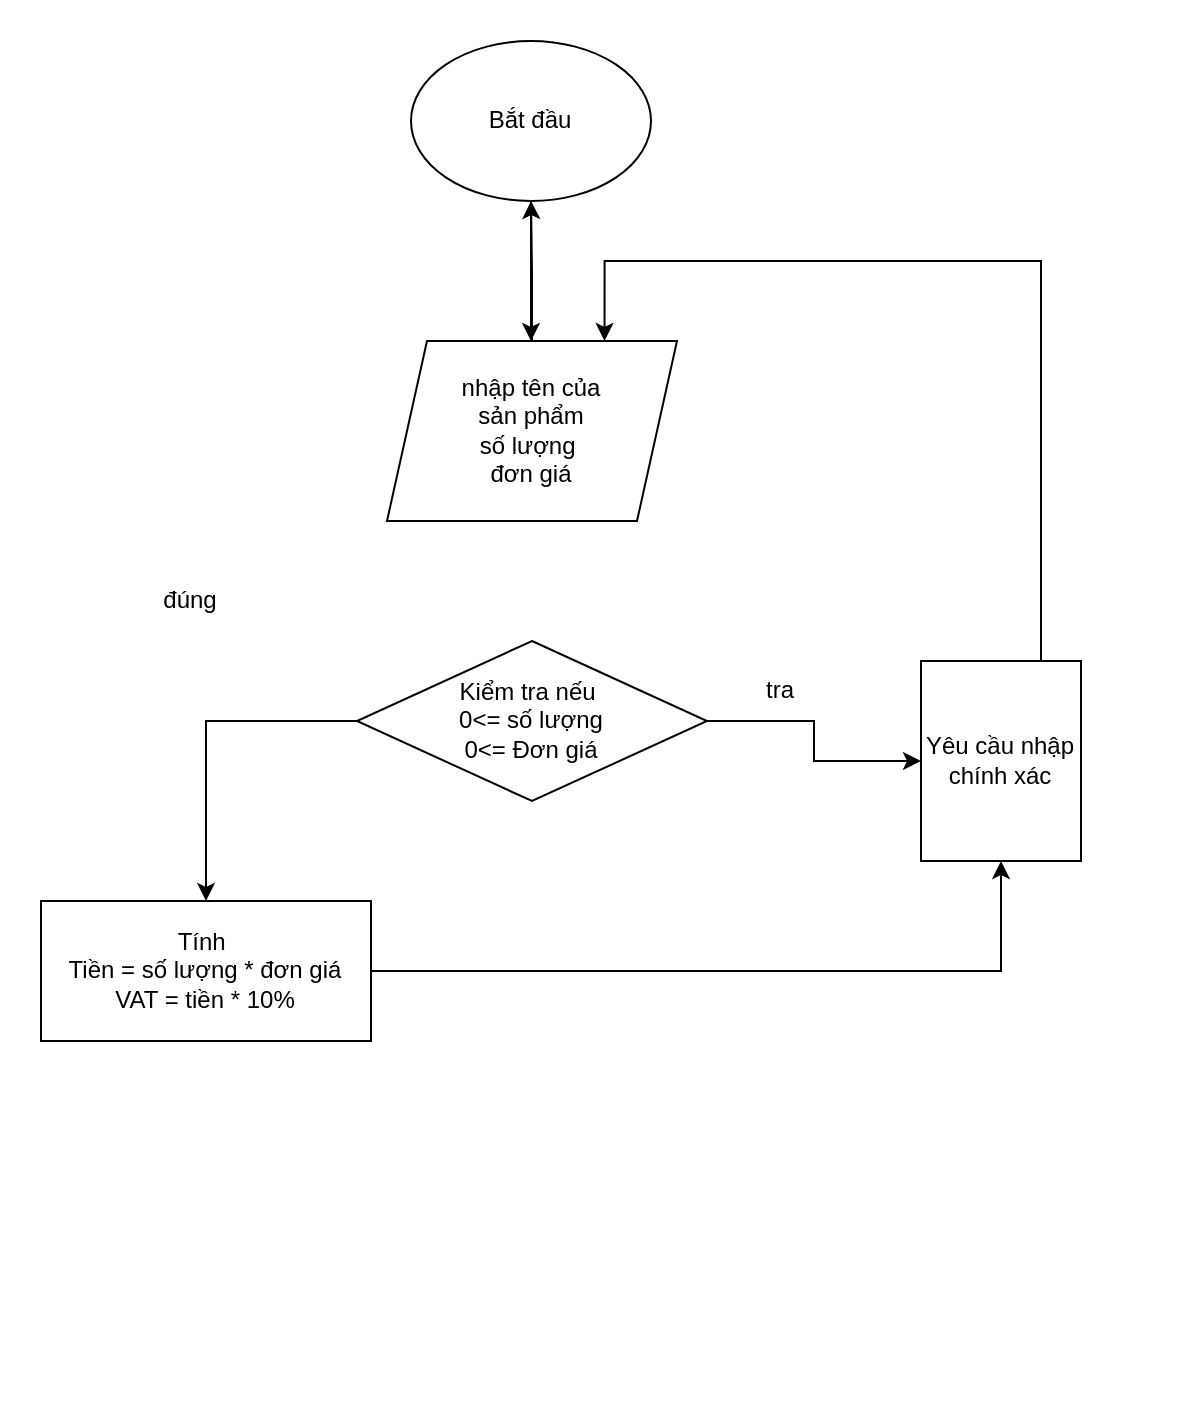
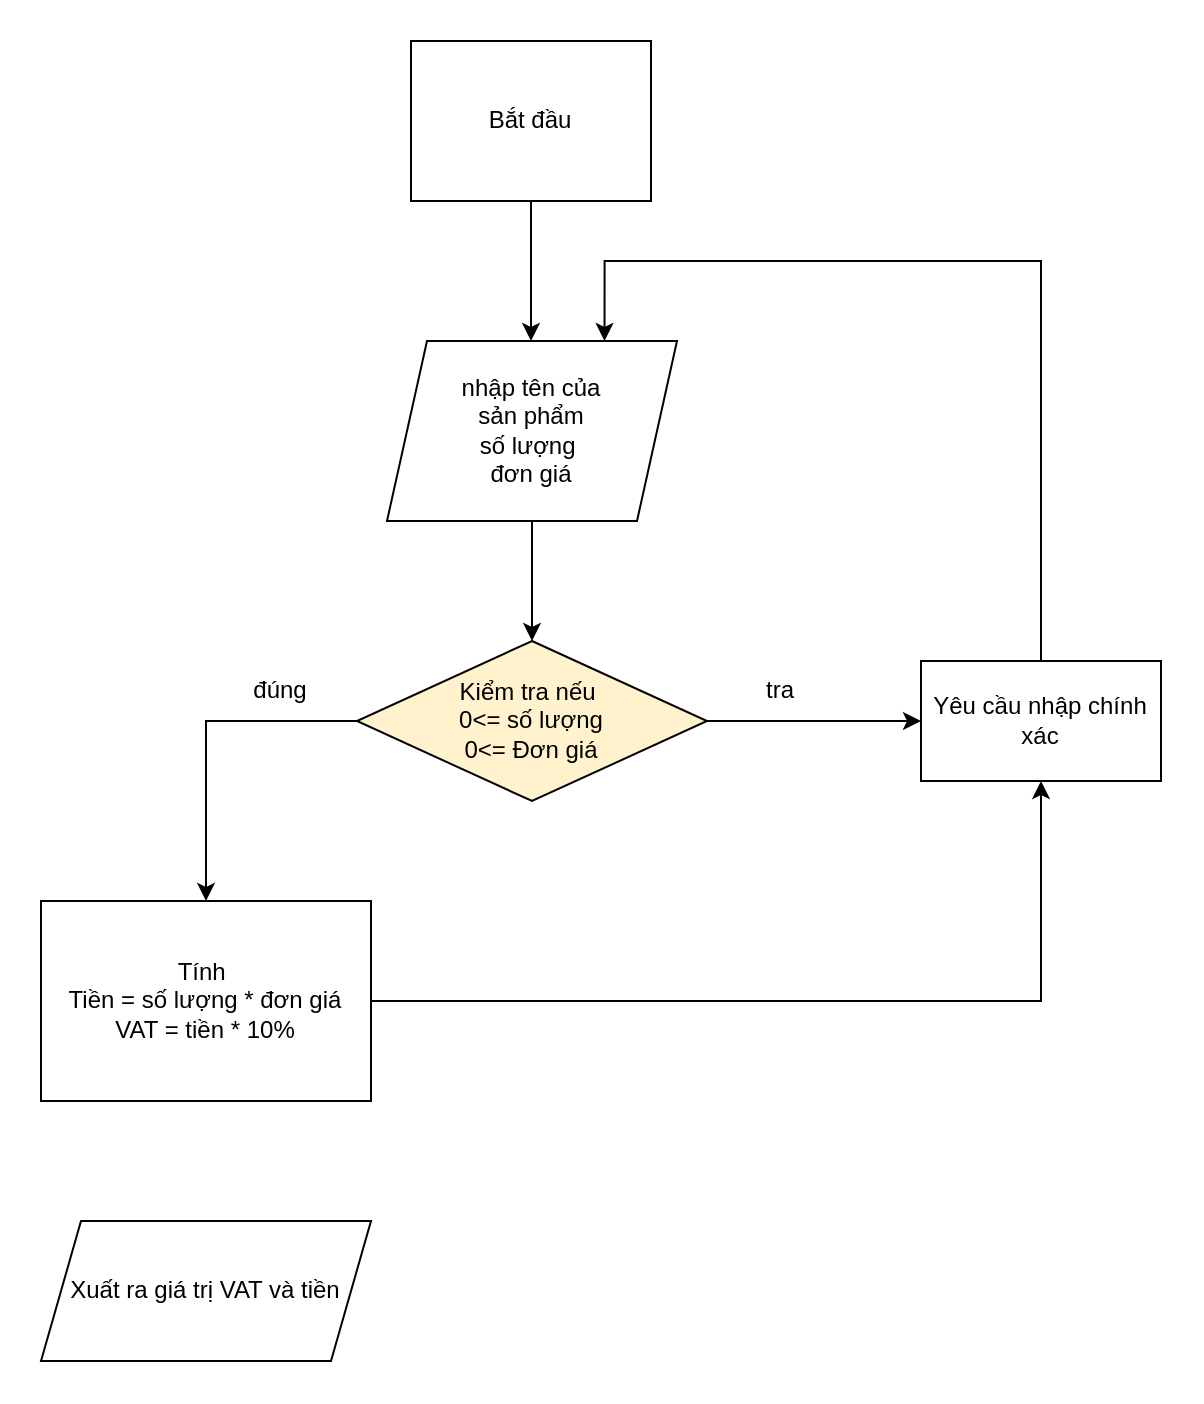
node "Bắt đầu": shape ellipse -> rectangle
edge "nhập tên của sản phẩm số lượng đơn giá" -> "Bắt đầu": now "nhập tên của sản phẩm số lượng đơn giá" -> "Kiểm tra nếu 0<= số lượng 0<= Đơn giá"
node "đúng": moved (191, 601) -> (281, 691)
node "Kiểm tra nếu 0<= số lượng 0<= Đơn giá": fillcolor #ffffff -> #fff2cc
node "Yêu cầu nhập chính xác": size 160x200 -> 240x120
node "Tính Tiền = số lượng * đơn giá VAT = tiền * 10%": size 330x140 -> 330x200
node "Xuất ra giá trị VAT và tiền": added
